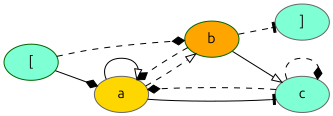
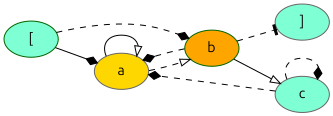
edge "a" -> "c": removed
